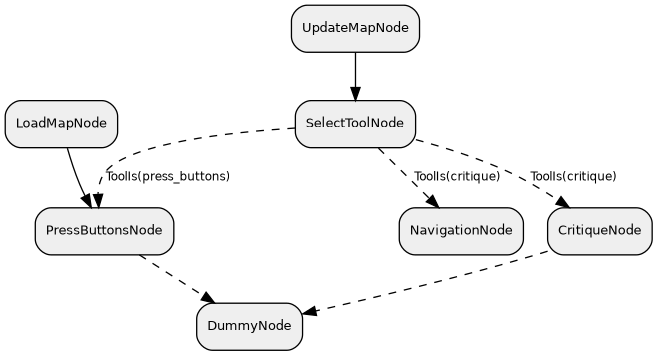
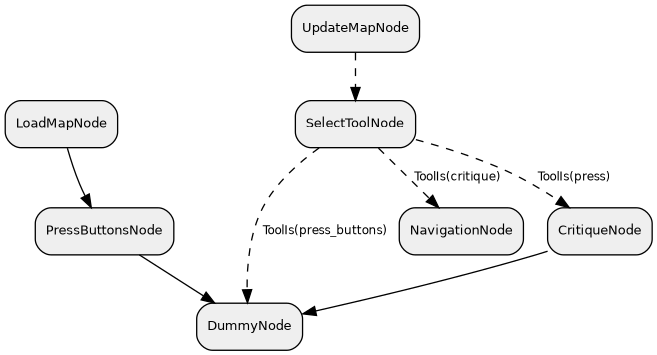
edge "UpdateMapNode" -> "SelectToolNode": style solid -> dashed
edge "SelectToolNode" -> "PressButtonsNode": now "SelectToolNode" -> "DummyNode"
edge "SelectToolNode" -> "CritiqueNode": label "ToolIs(critique)" -> "ToolIs(press)"
edge "PressButtonsNode" -> "DummyNode": style dashed -> solid
edge "CritiqueNode" -> "DummyNode": style dashed -> solid
